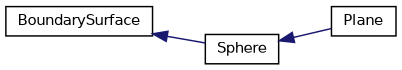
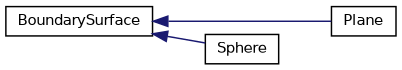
edge "Plane" -> "Sphere": now "Plane" -> "BoundarySurface"
